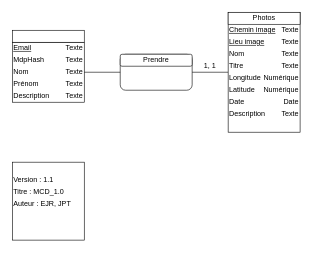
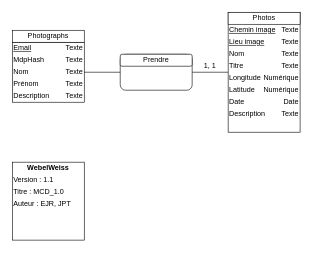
node "Photographs": added
node "WebelWeiss": added
